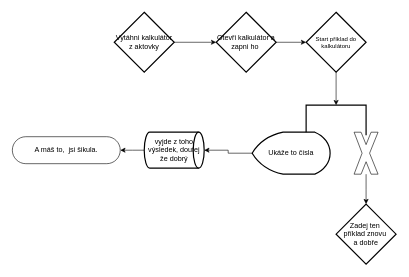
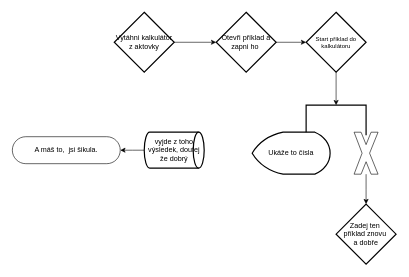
node "Otevři kalkulátor a zapni ho": label "Otevři kalkulátor a zapni ho" -> "Otevři příklad a zapni ho"
edge "Ukáže to čísla" -> "vyjde z toho výsledek, doufej že dobrý": removed
